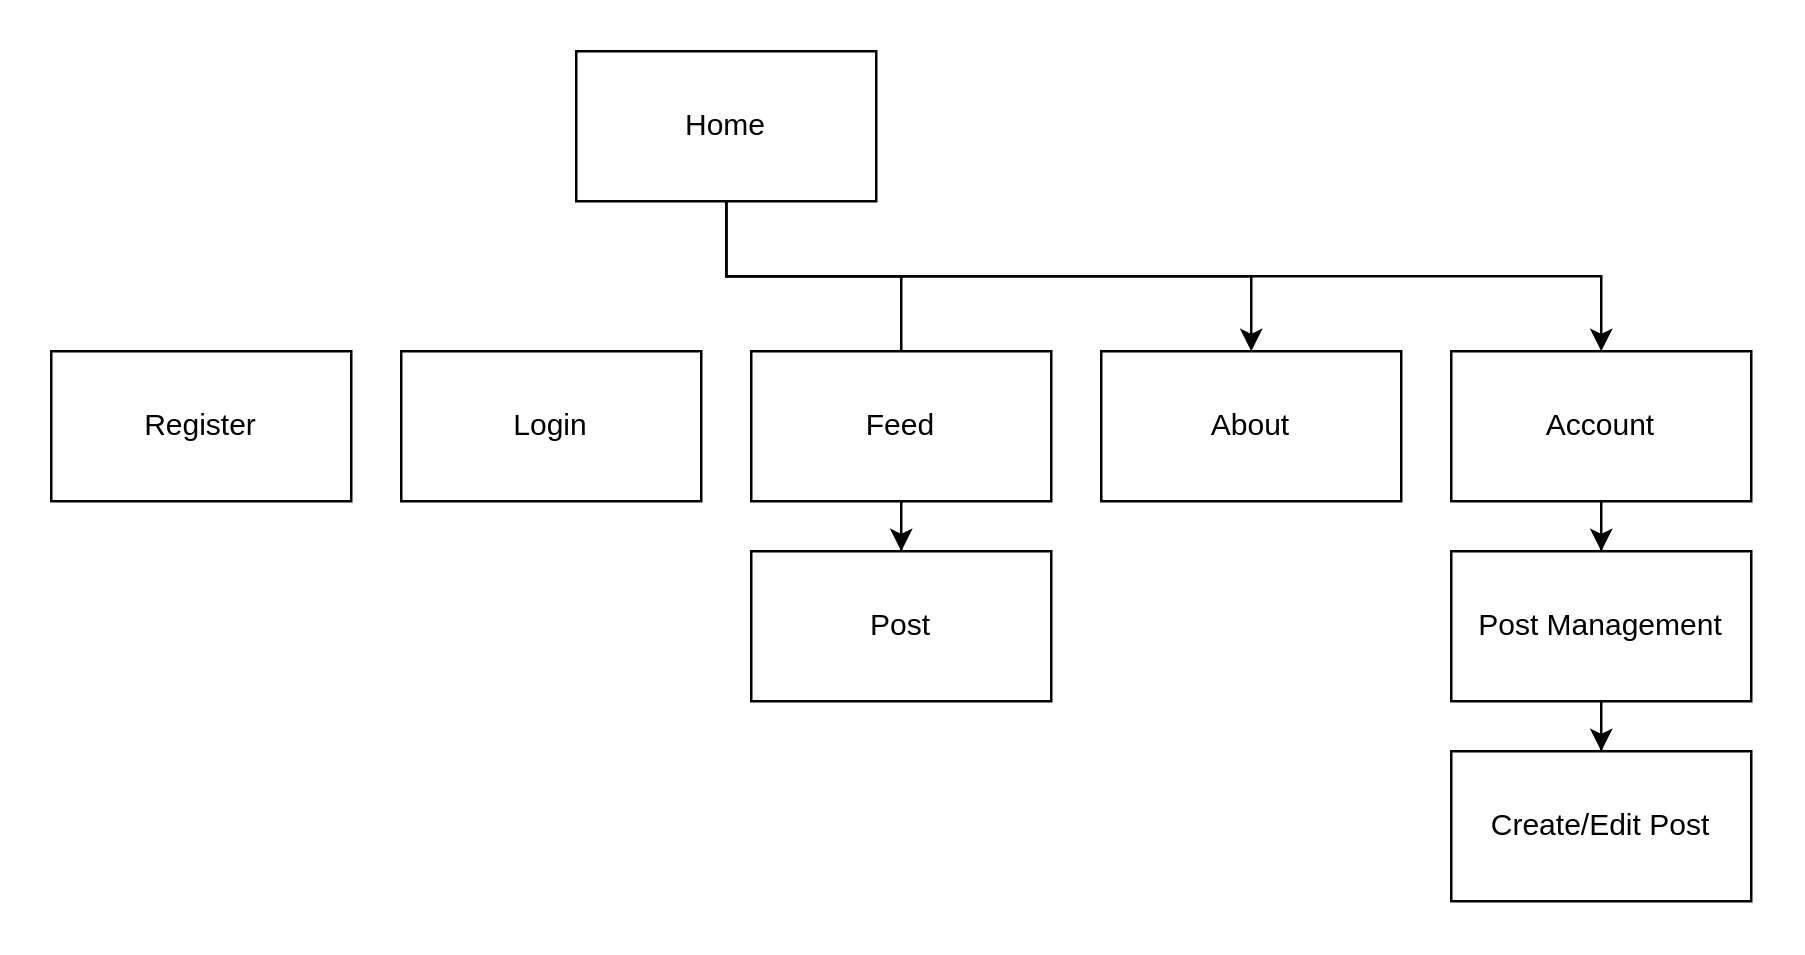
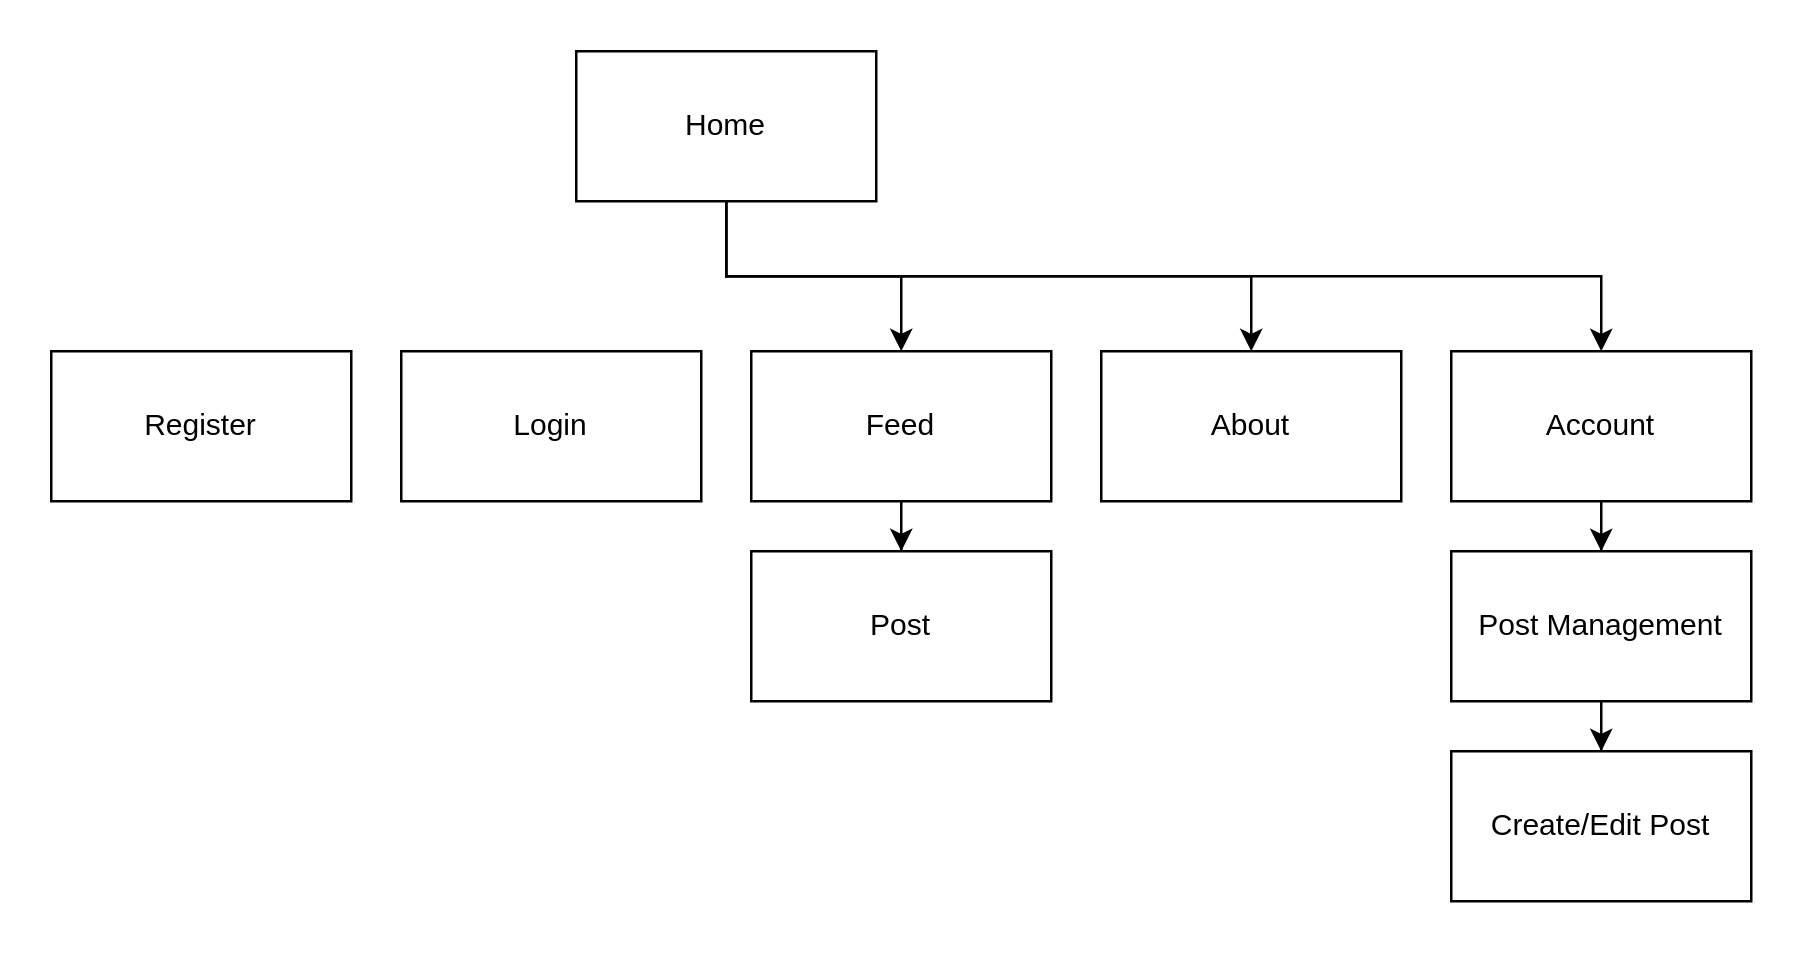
edge "Home" -- "Feed": arrowhead none -> classic
